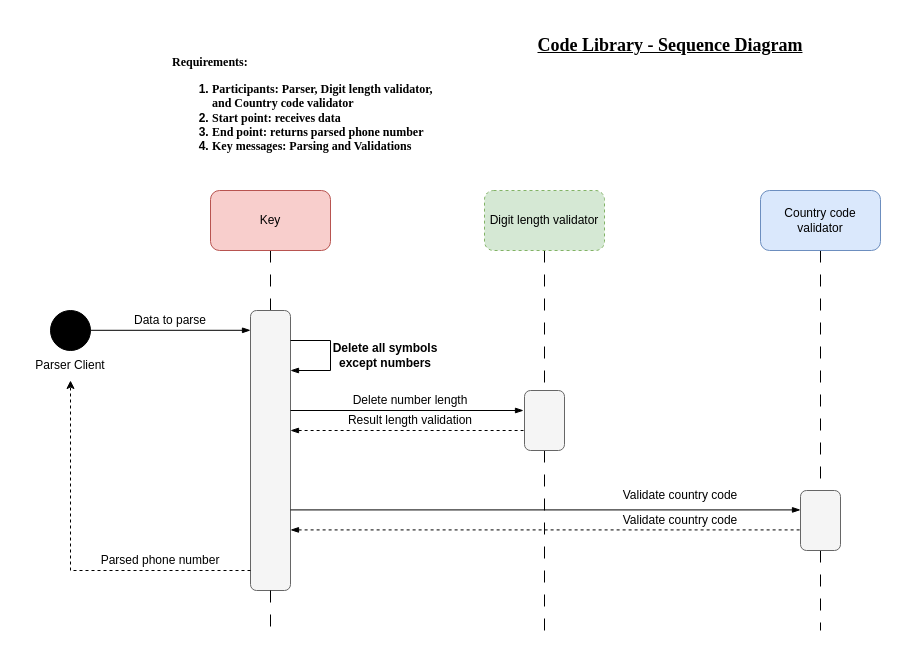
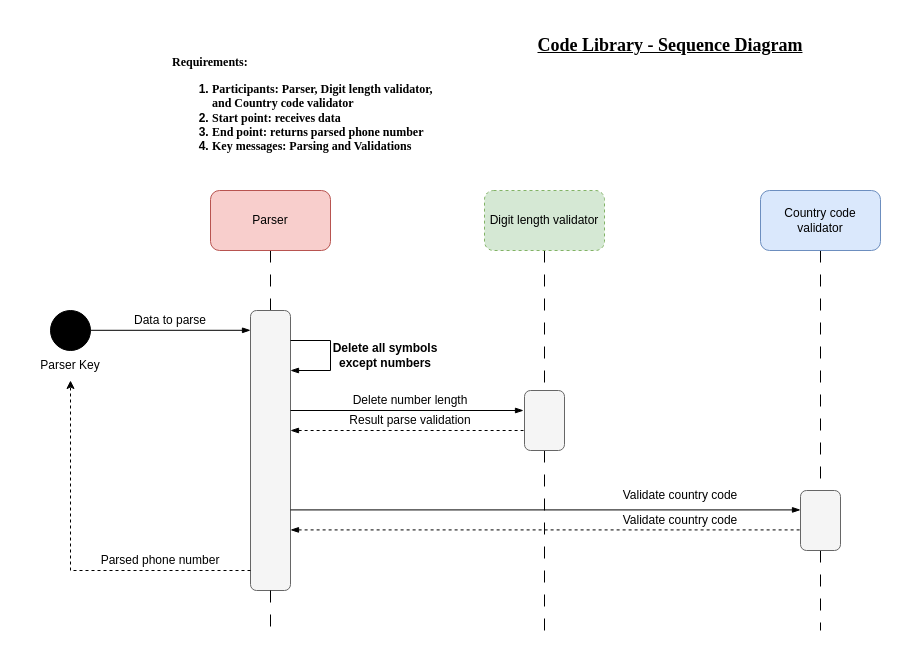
node "Key": label "Key" -> "Parser"
node "Parser Client": label "Parser Client" -> "Parser Key"
node "Result length validation": label "Result length validation" -> "Result parse validation"
